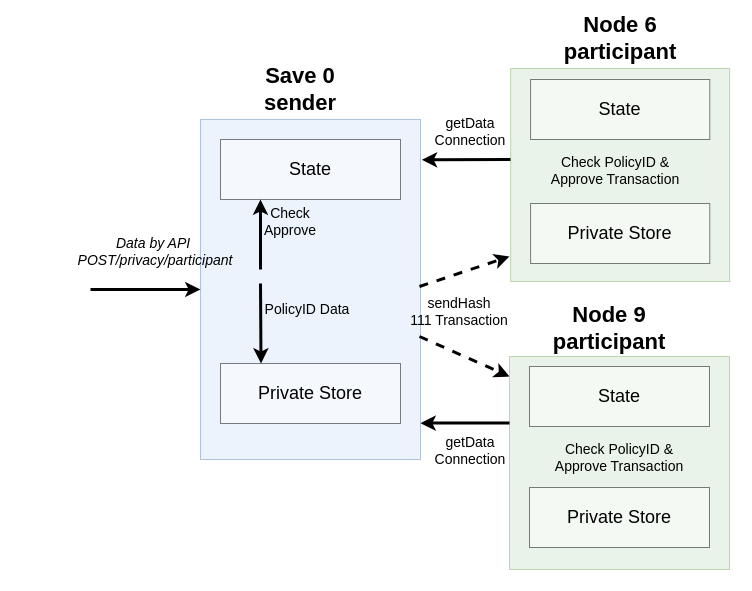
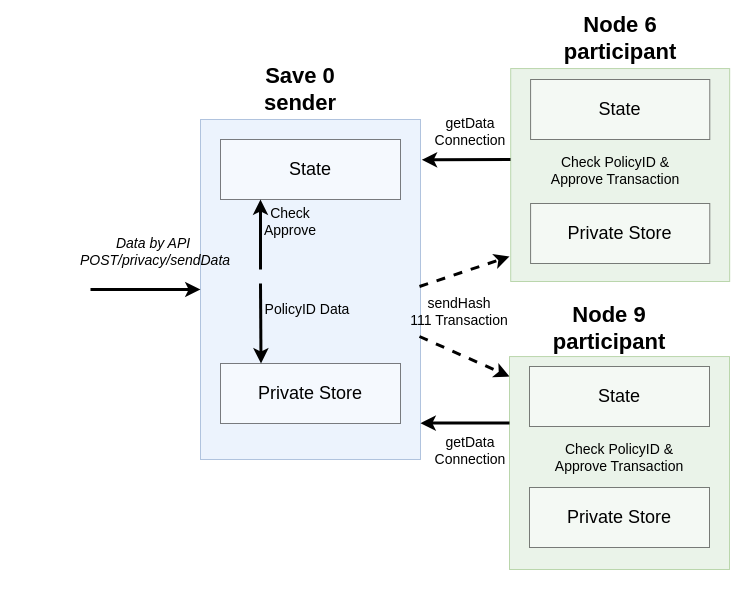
node "Data by API POST/privacy/participant": label "Data by API POST/privacy/participant" -> "Data by API POST/privacy/sendData"
